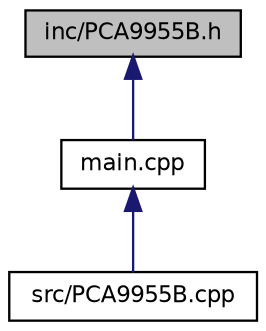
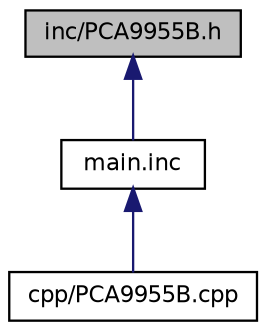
node "main.cpp": label "main.cpp" -> "main.inc"
node "src/PCA9955B.cpp": label "src/PCA9955B.cpp" -> "cpp/PCA9955B.cpp"
